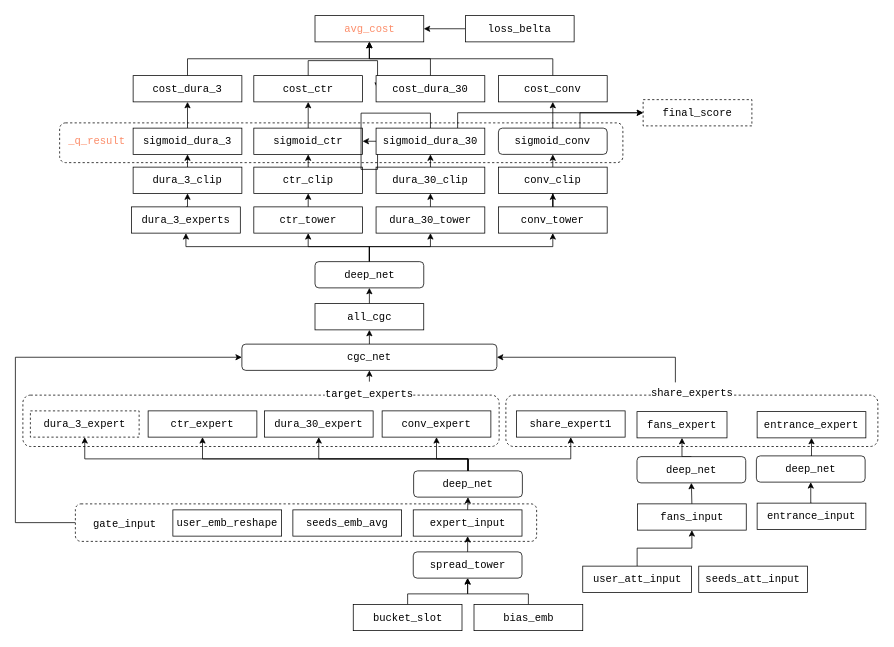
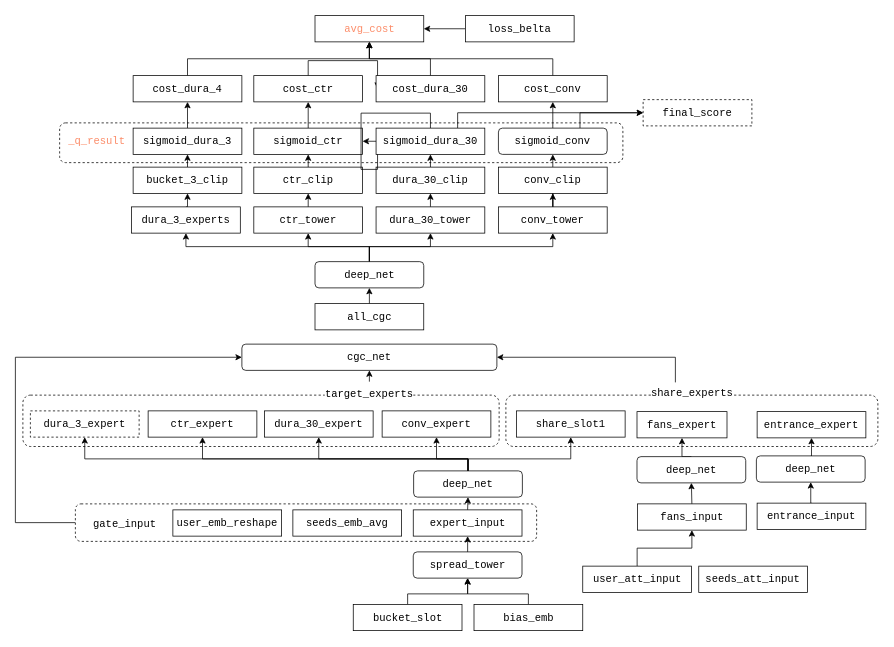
node "cost_dura_3": label "cost_dura_3" -> "cost_dura_4"
node "dura_3_clip": label "dura_3_clip" -> "bucket_3_clip"
edge "cgc_net" -> "all_cgc": removed
node "share_expert1": label "share_expert1" -> "share_slot1"
